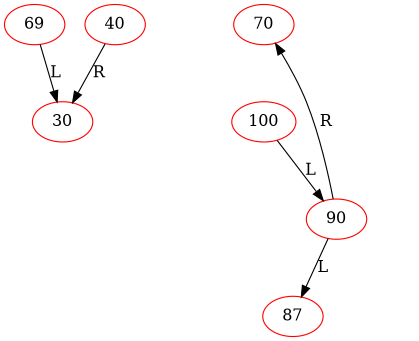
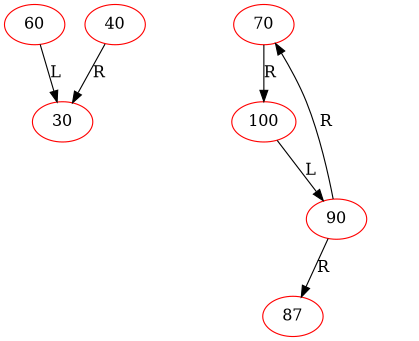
node "69": label "69" -> "60"
edge "70" -> "100": added, label "R"
edge "90" -> "87": label "L" -> "R"
